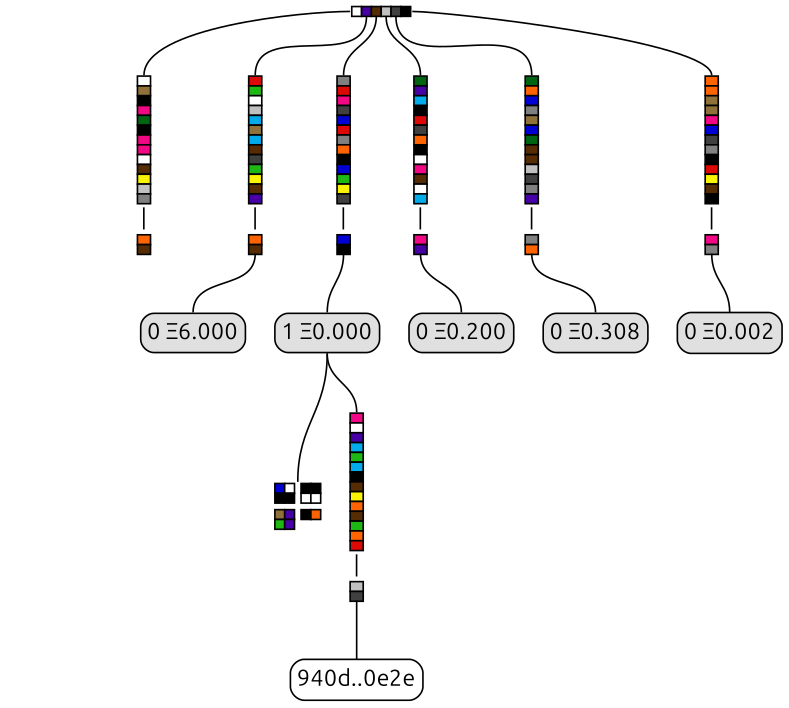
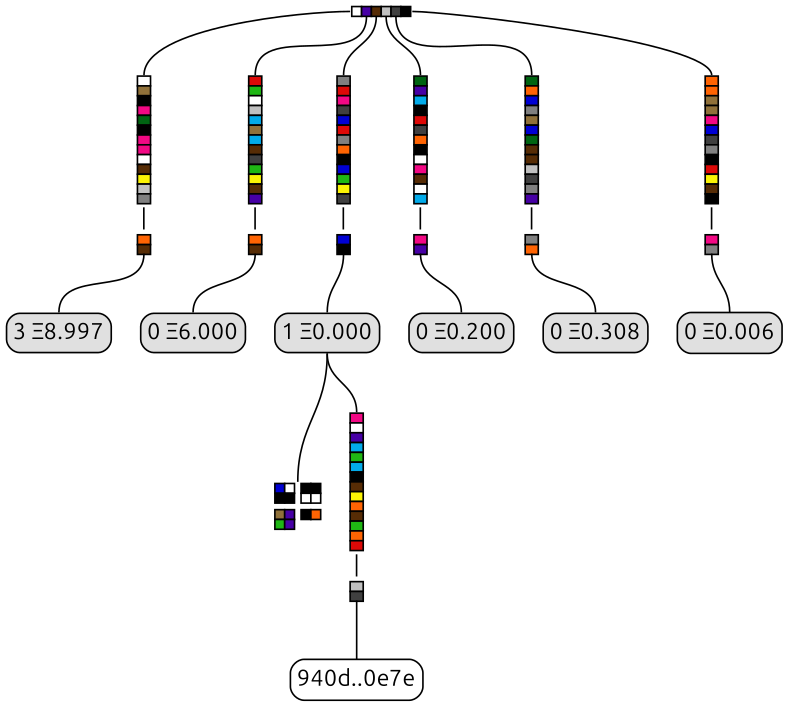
node "3 Ξ8.997": added
node "0 Ξ0.002": label "0 Ξ0.002" -> "0 Ξ0.006"
node "940d..0e2e": label "940d..0e2e" -> "940d..0e7e"
